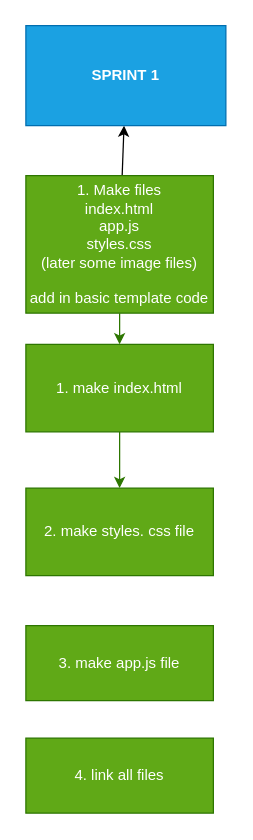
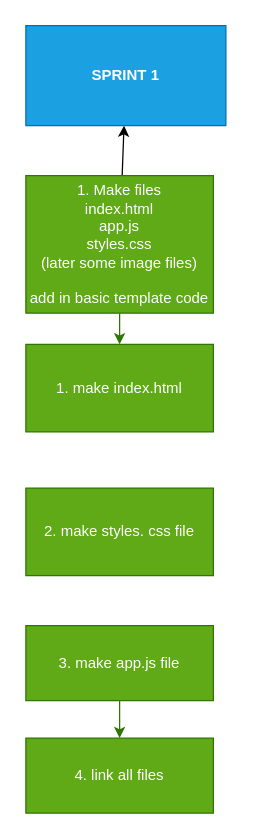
edge "1. make index.html" -> "2. make styles. css file": removed
edge "3. make app.js file" -> "4. link all files": added
